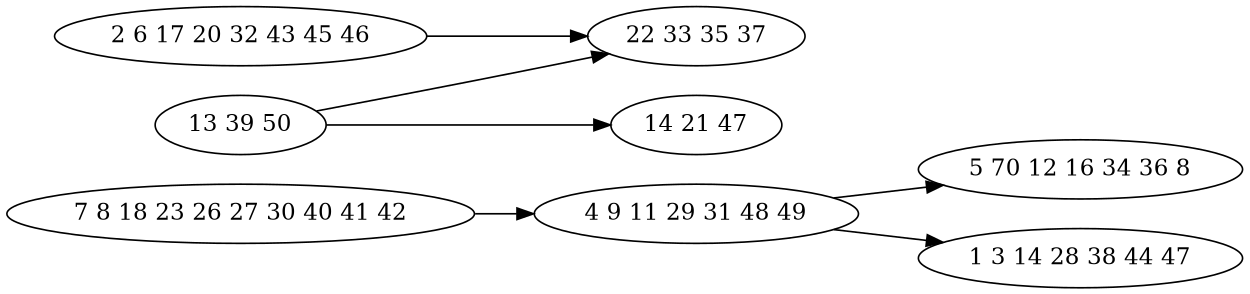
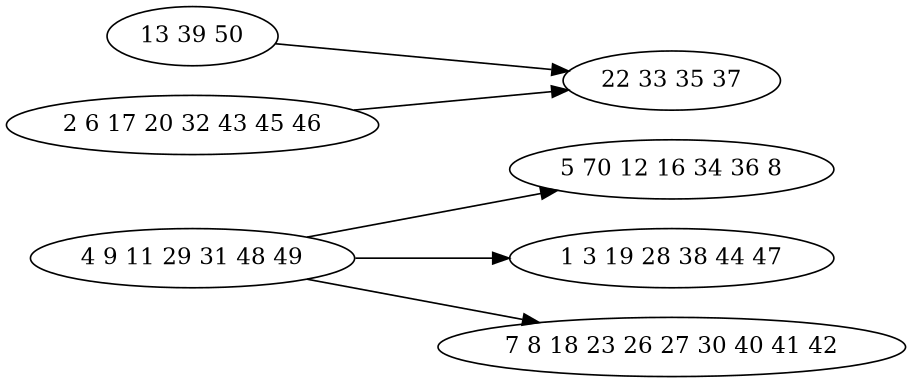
node "14 21 47": removed
edge "7 8 18 23 26 27 30 40 41 42" -> "4 9 11 29 31 48 49": reversed
node "1 3 14 28 38 44 47": label "1 3 14 28 38 44 47" -> "1 3 19 28 38 44 47"
